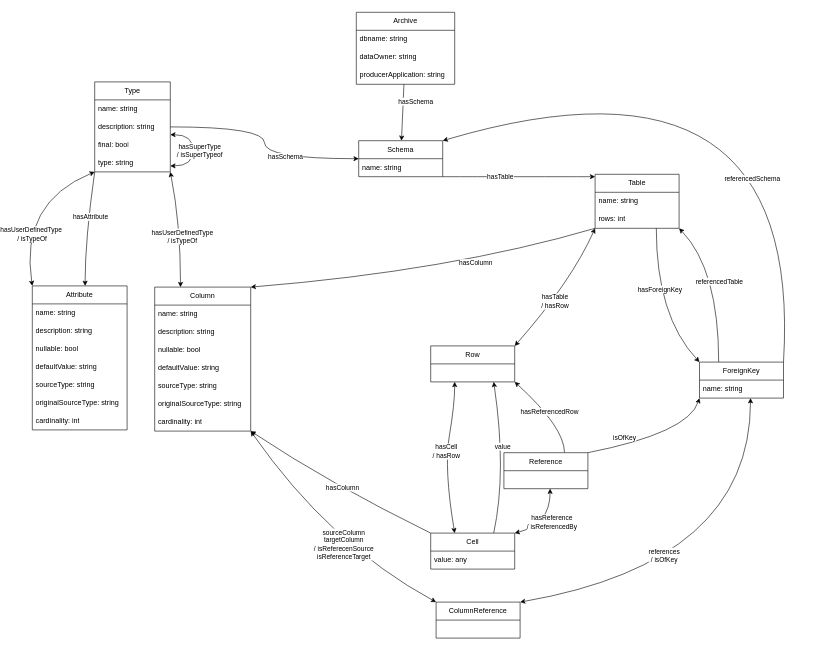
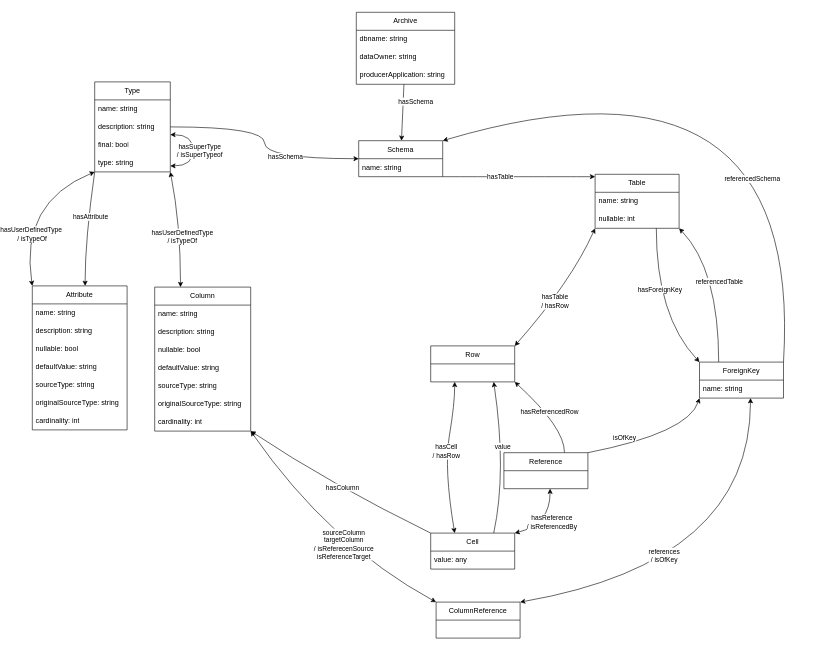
node "rows: int": label "rows: int" -> "nullable: int"
edge "Table" -> "Column": removed, label "hasColumn"
